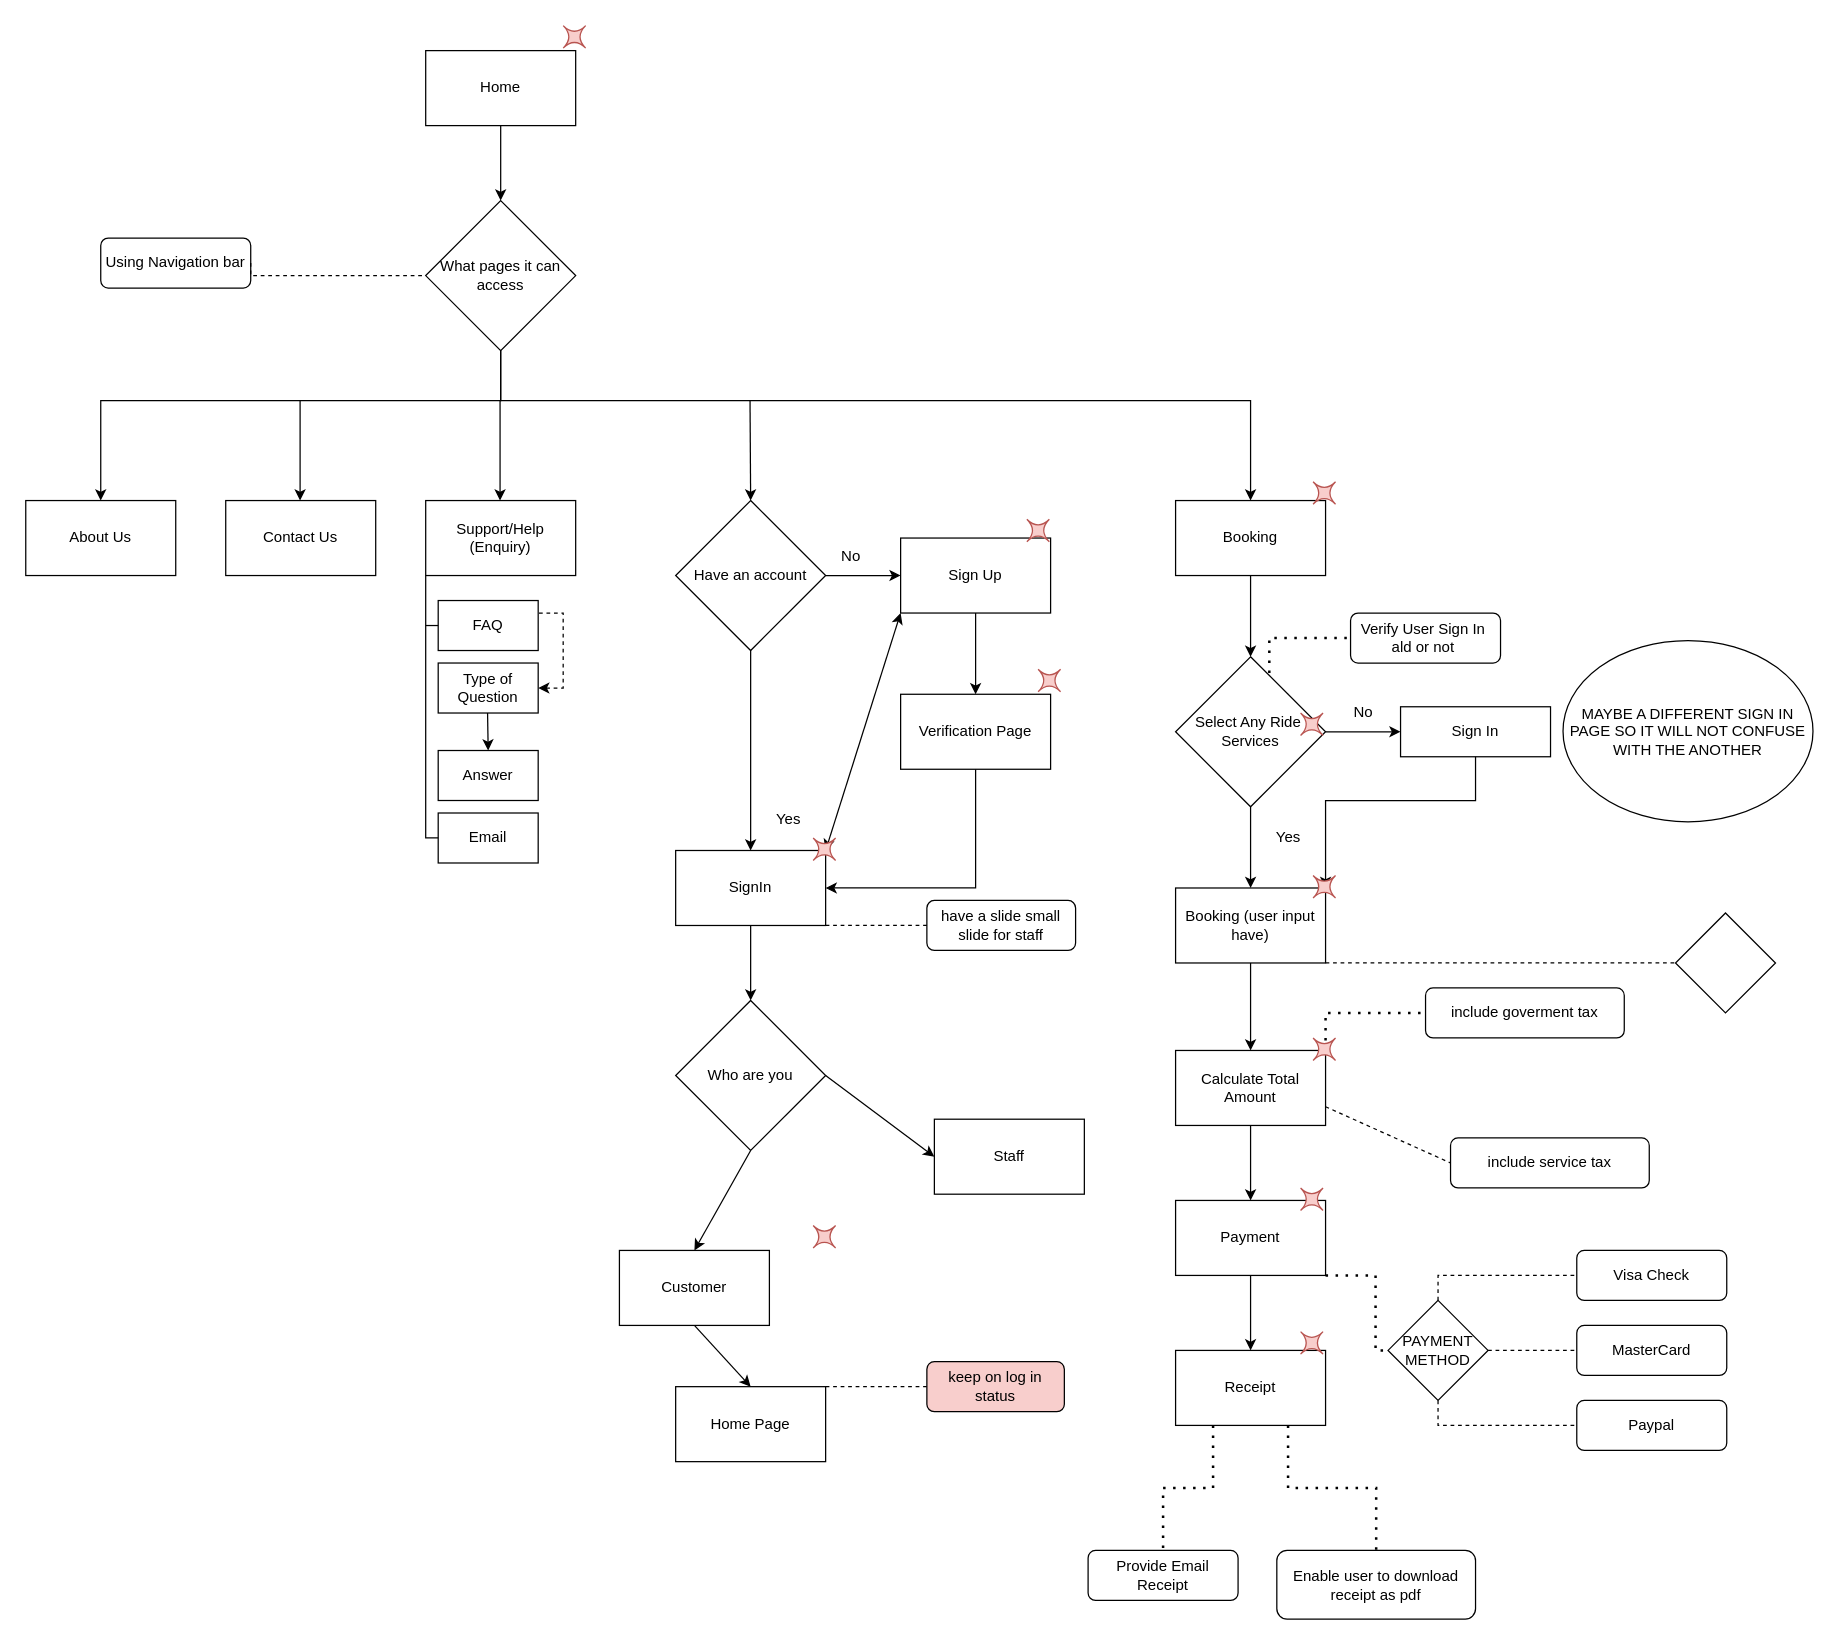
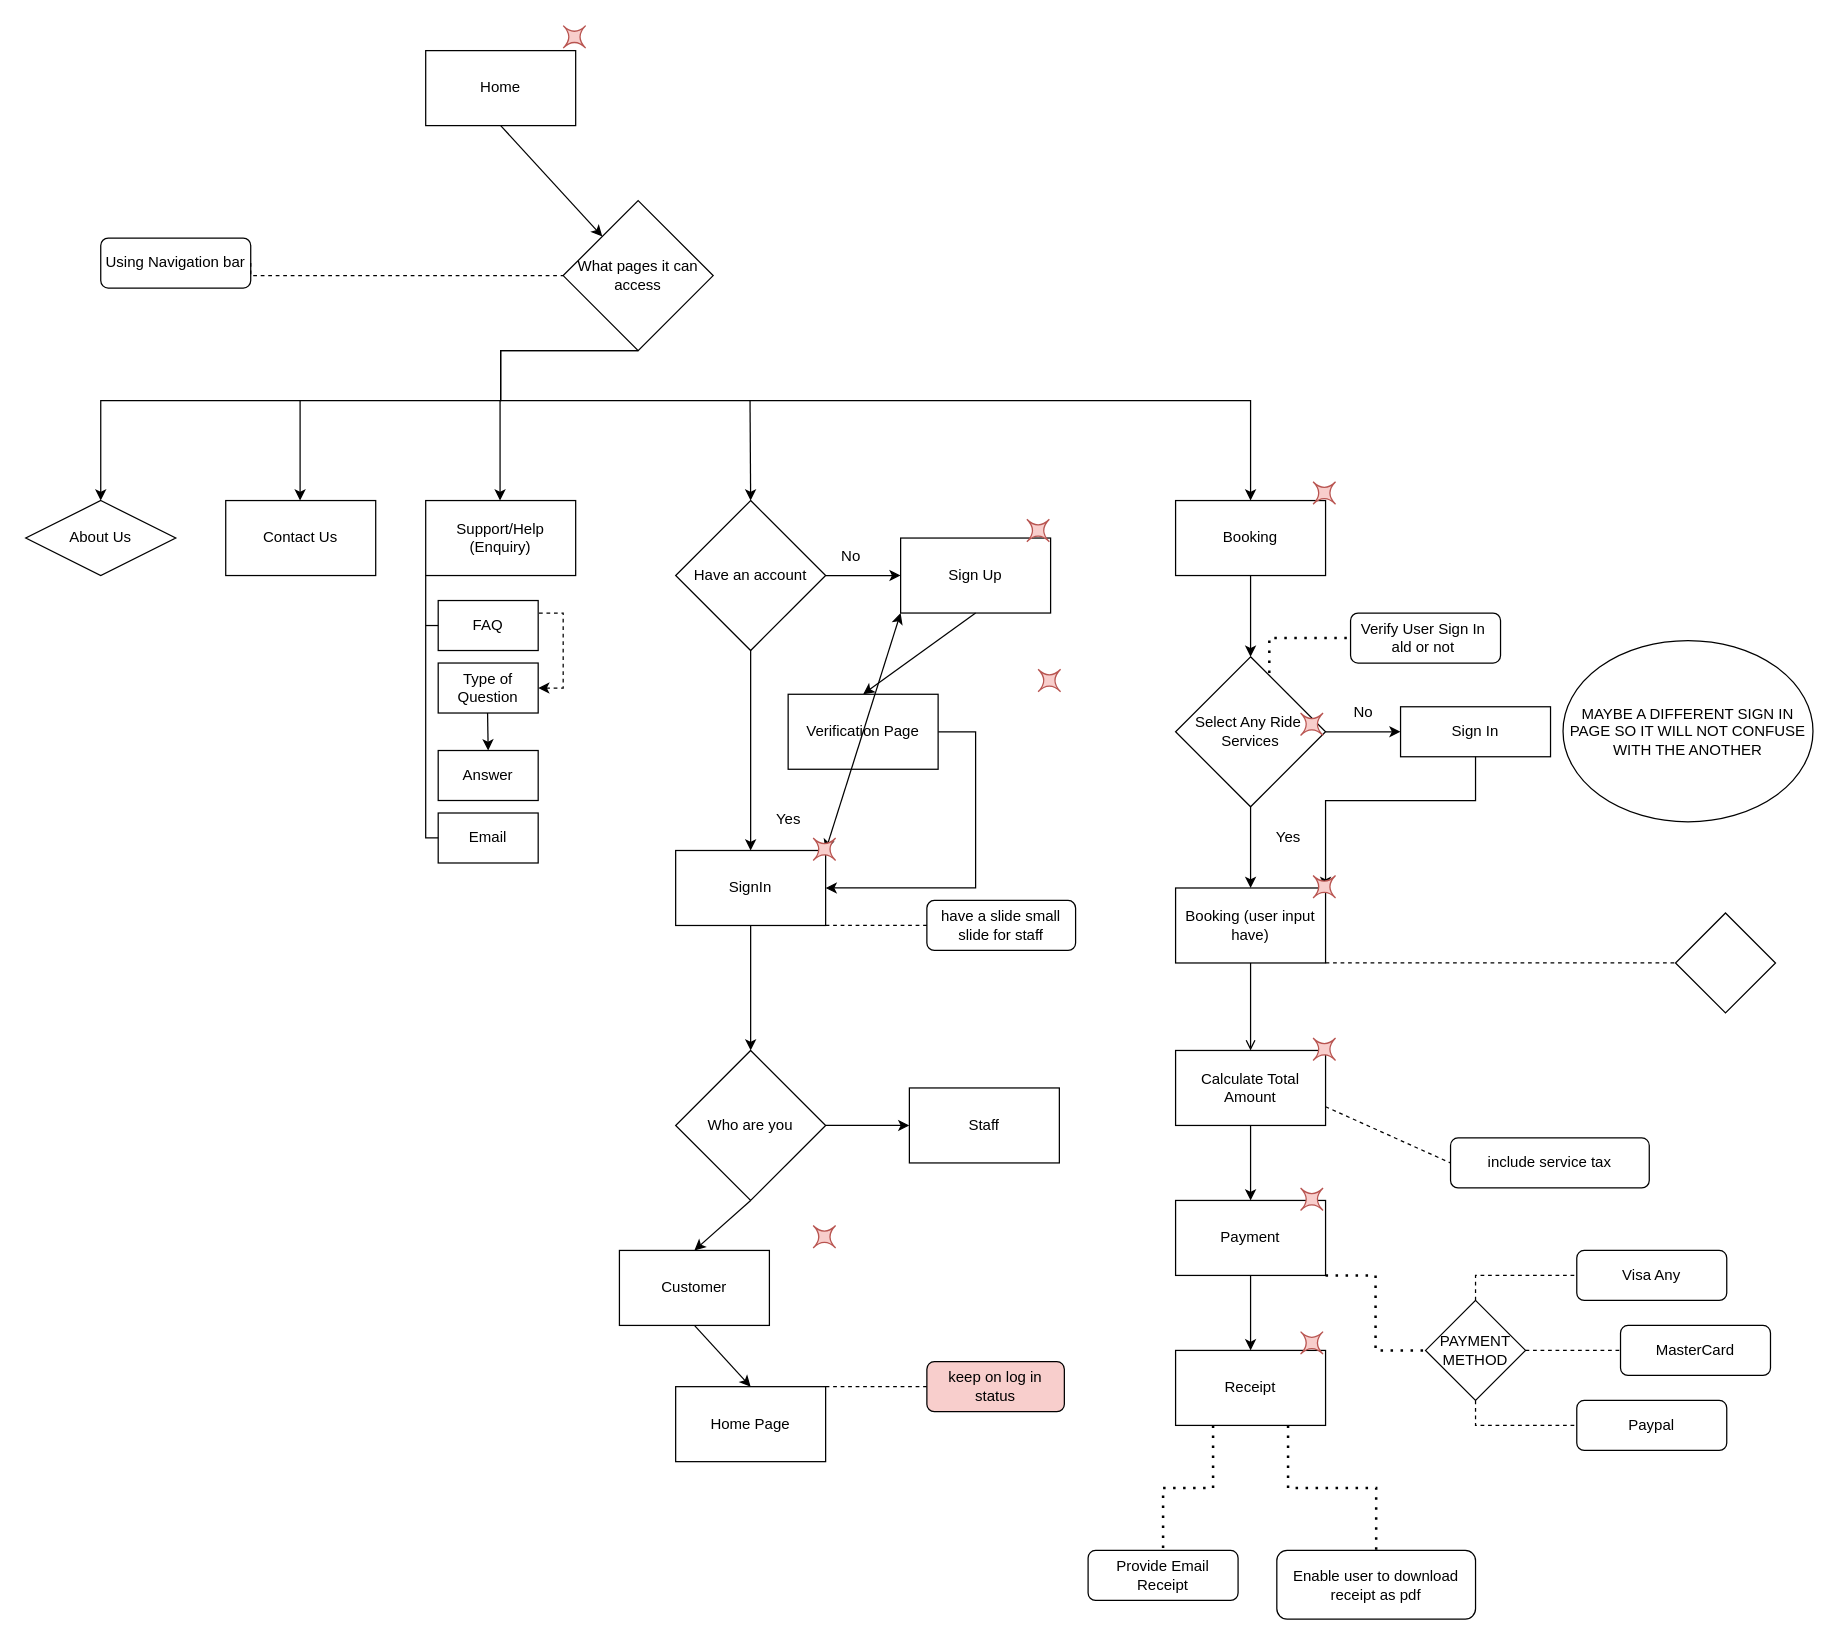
node "What pages it can access": moved (501, 276) -> (638, 276)
node "About Us": shape rectangle -> diamond
node "Verification Page": moved (976, 732) -> (863, 732)
edge "include goverment tax" -- "Calculate Total Amount": removed
node "include goverment tax": removed
edge "Booking (user input have)" -> "Calculate Total Amount": arrowhead classic -> open
node "Who are you": moved (751, 1076) -> (751, 1126)
node "Staff": moved (1009, 1157) -> (984, 1126)
node "Visa Check": label "Visa Check" -> "Visa Any"
node "PAYMENT METHOD": moved (1438, 1351) -> (1476, 1351)
node "MasterCard": moved (1652, 1351) -> (1696, 1351)
